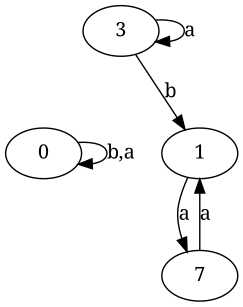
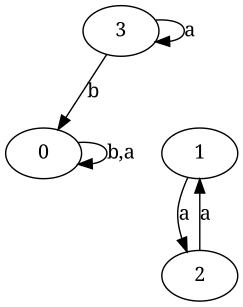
edge "3" -> "1": now "3" -> "0"
node "7": label "7" -> "2"
